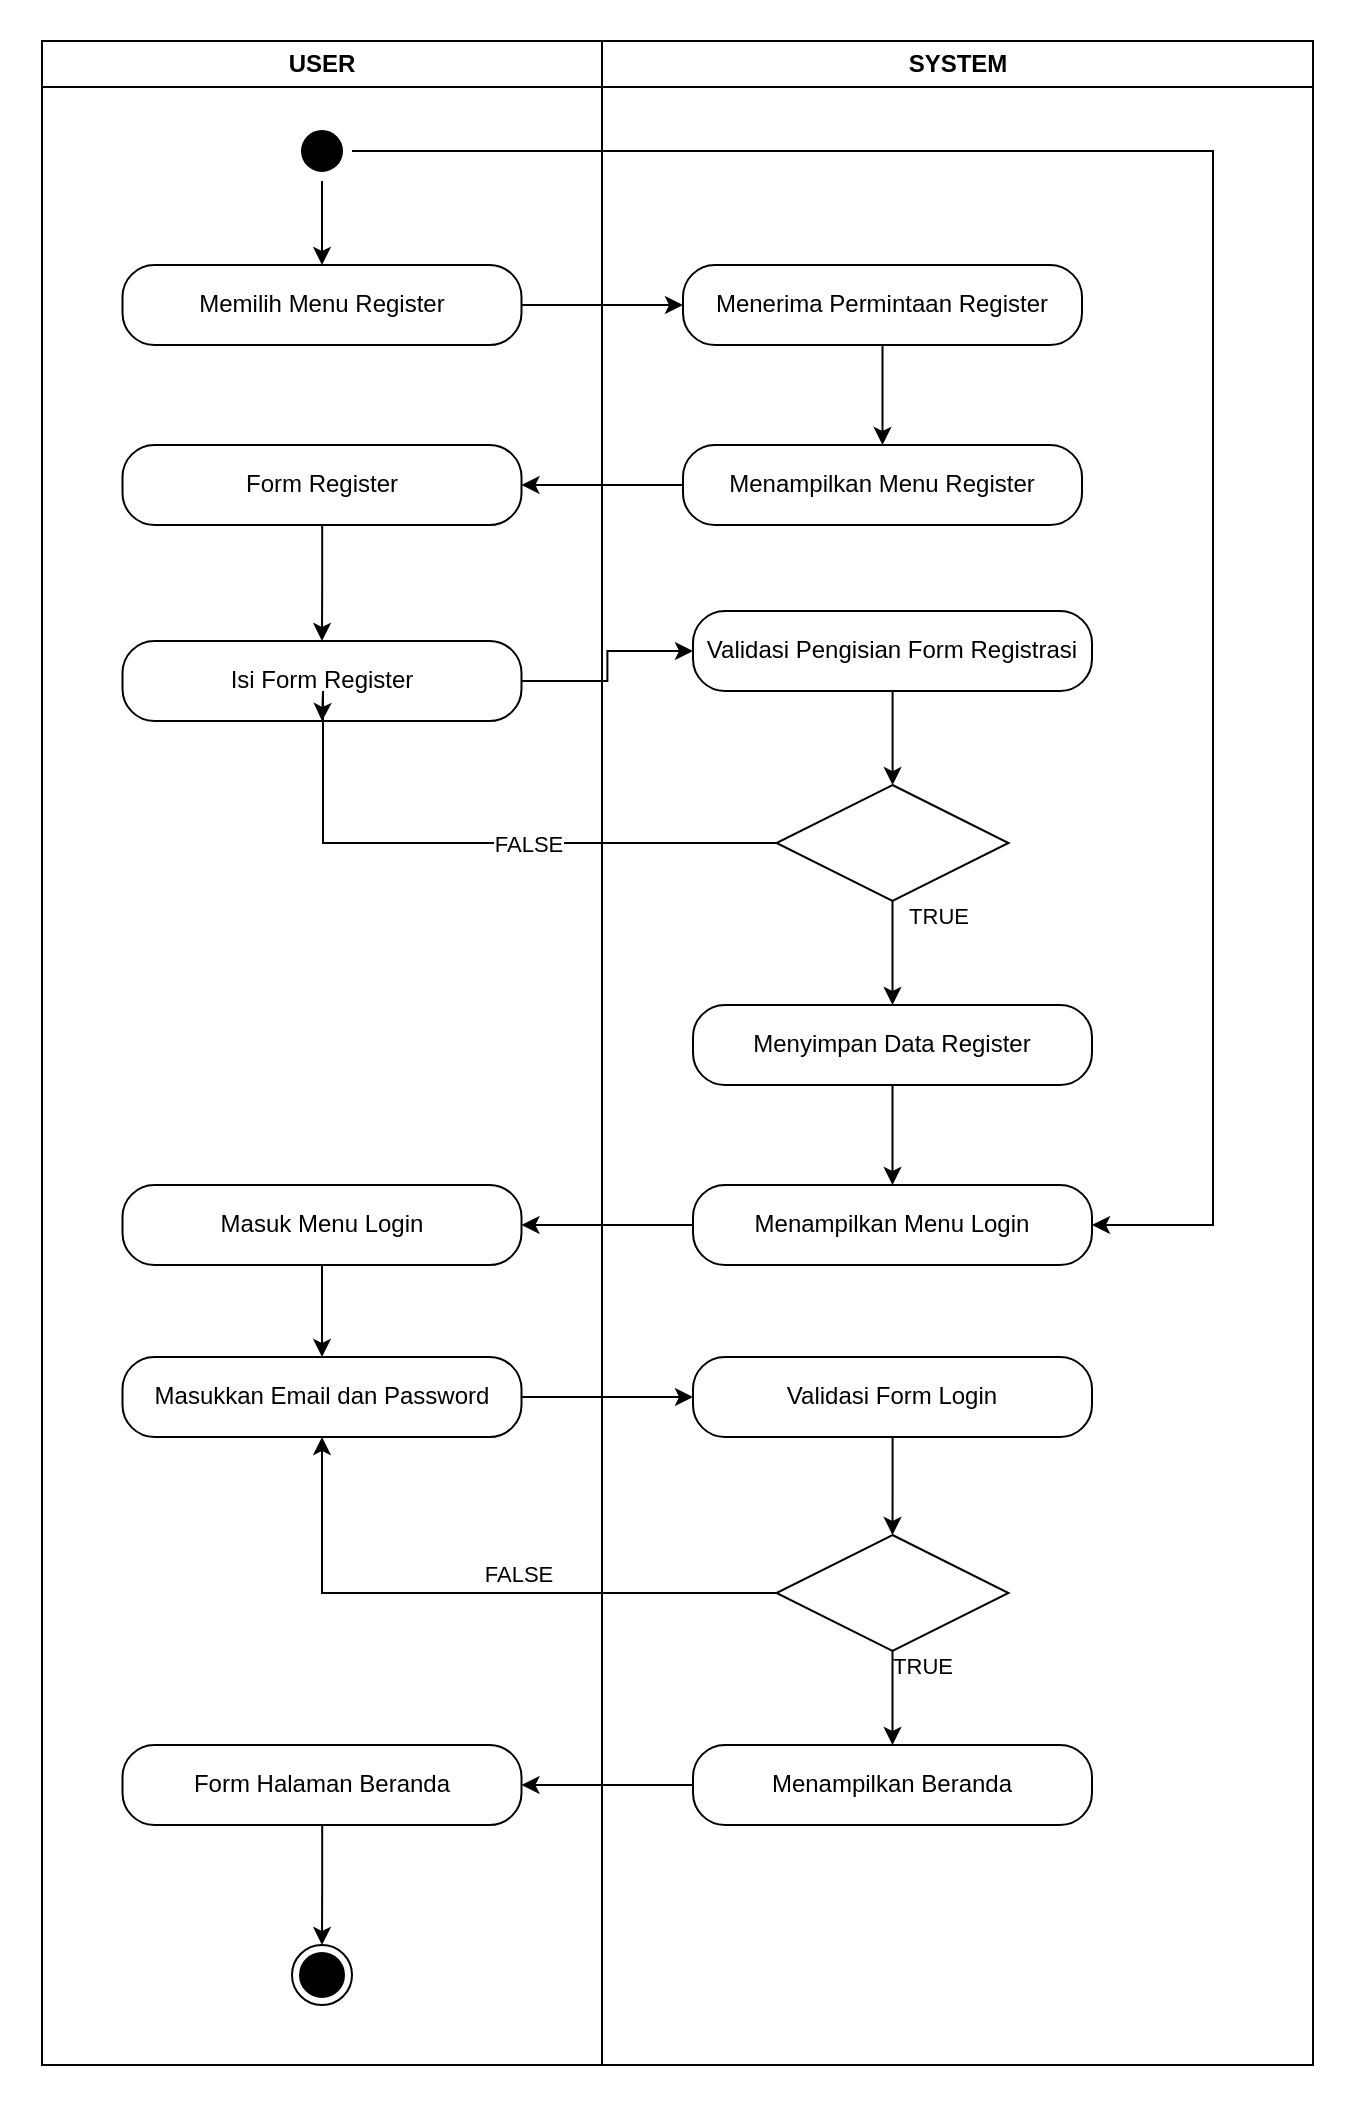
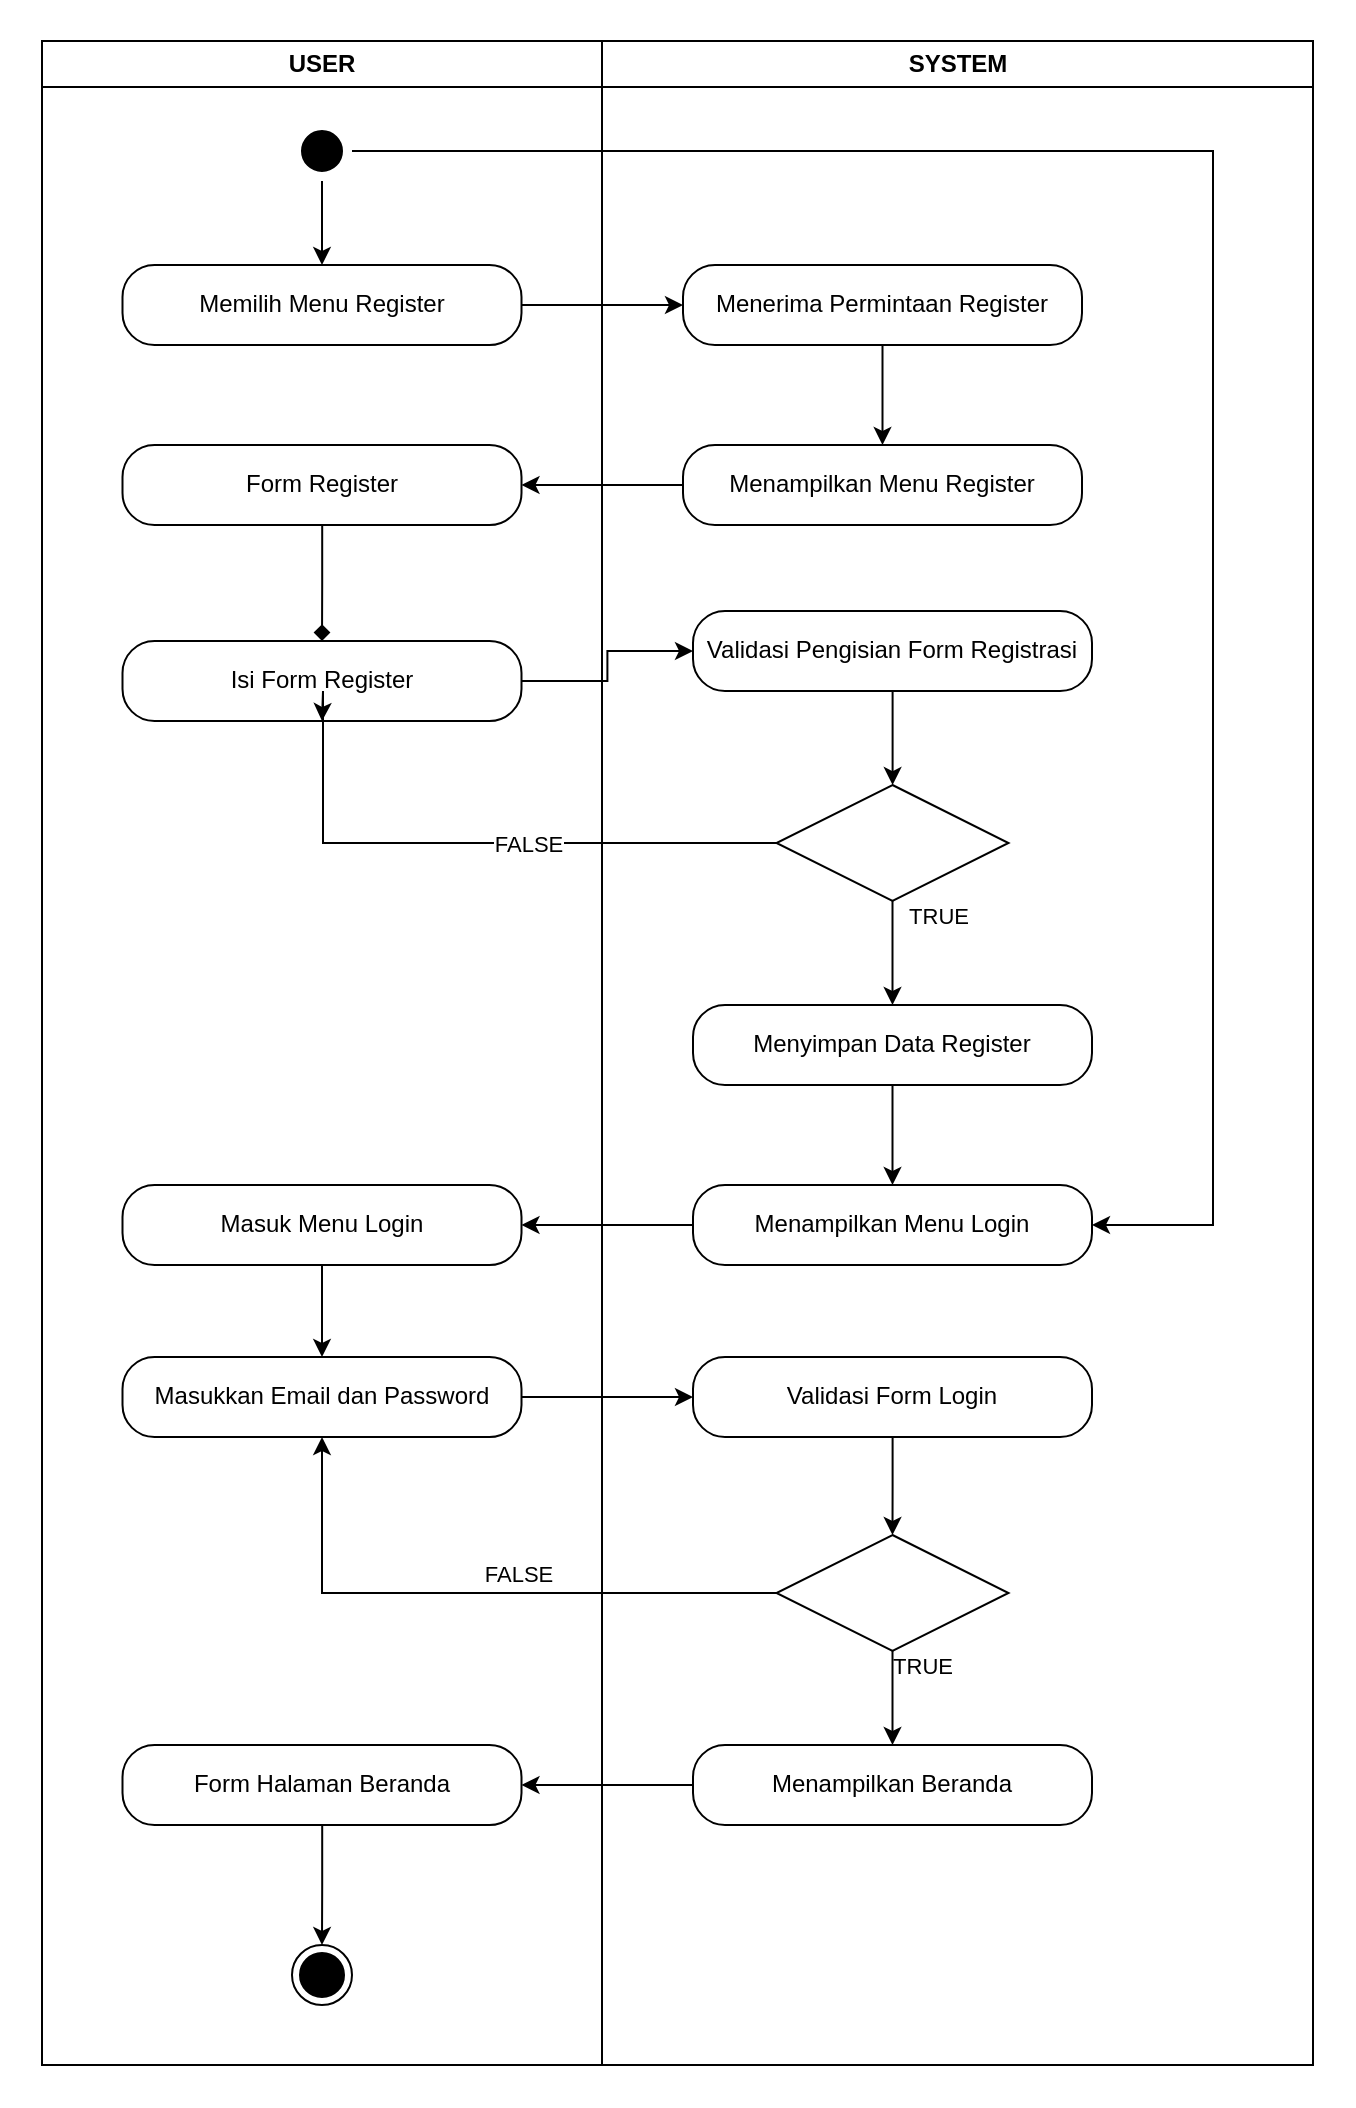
edge "Form Register" -> "Isi Form Register": arrowhead classic -> diamond
